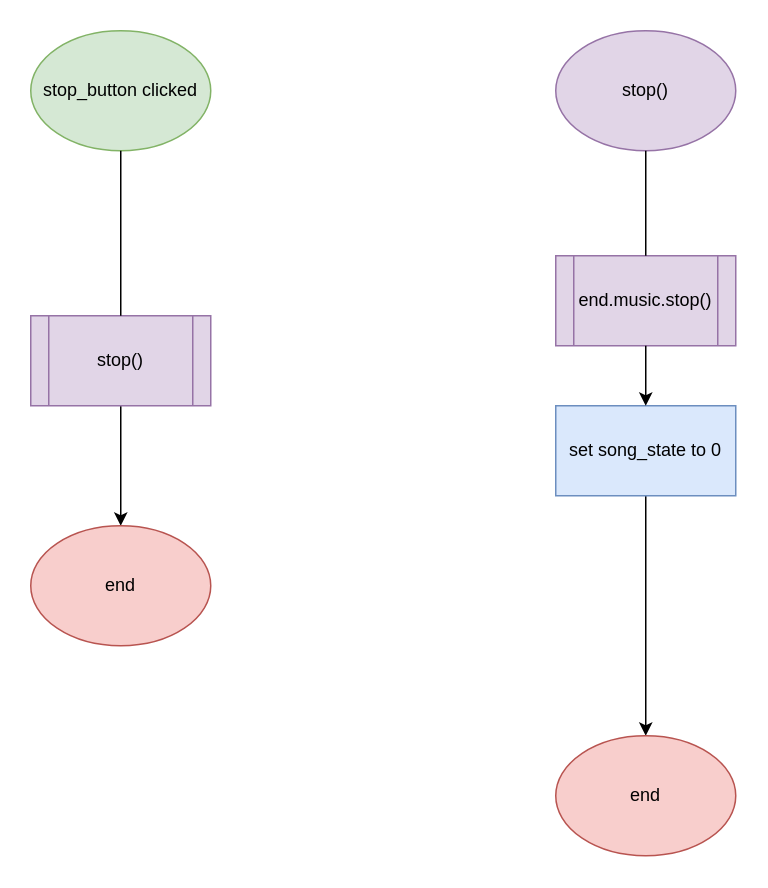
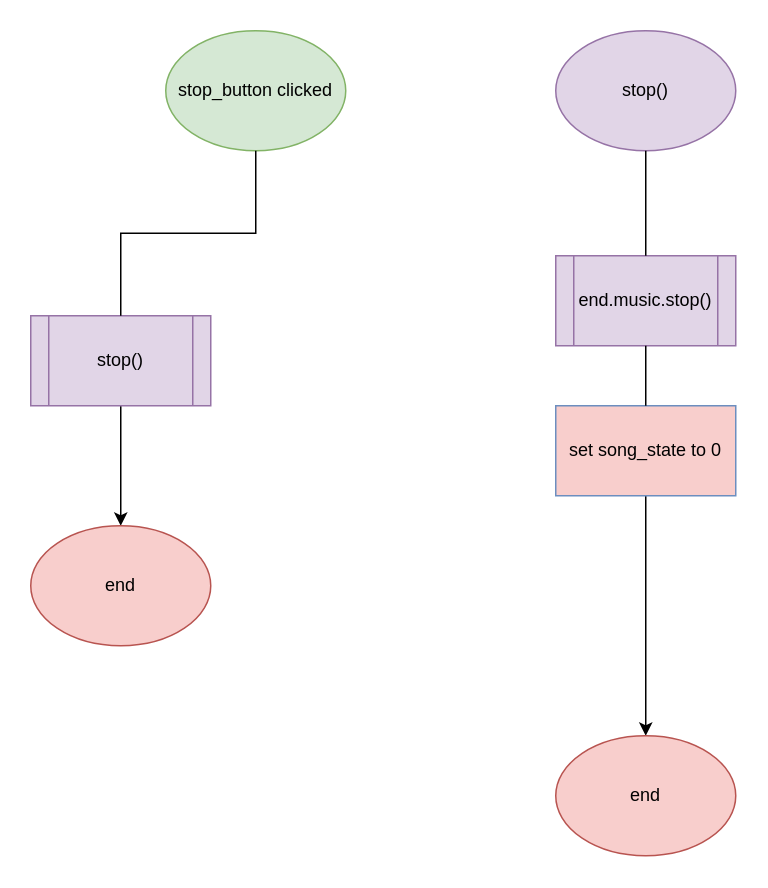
node "stop_button clicked": moved (121, 91) -> (256, 91)
edge "end.music.stop()" -> "set song_state to 0": arrowhead classic -> none
node "set song_state to 0": fillcolor #dae8fc -> #f8cecc
